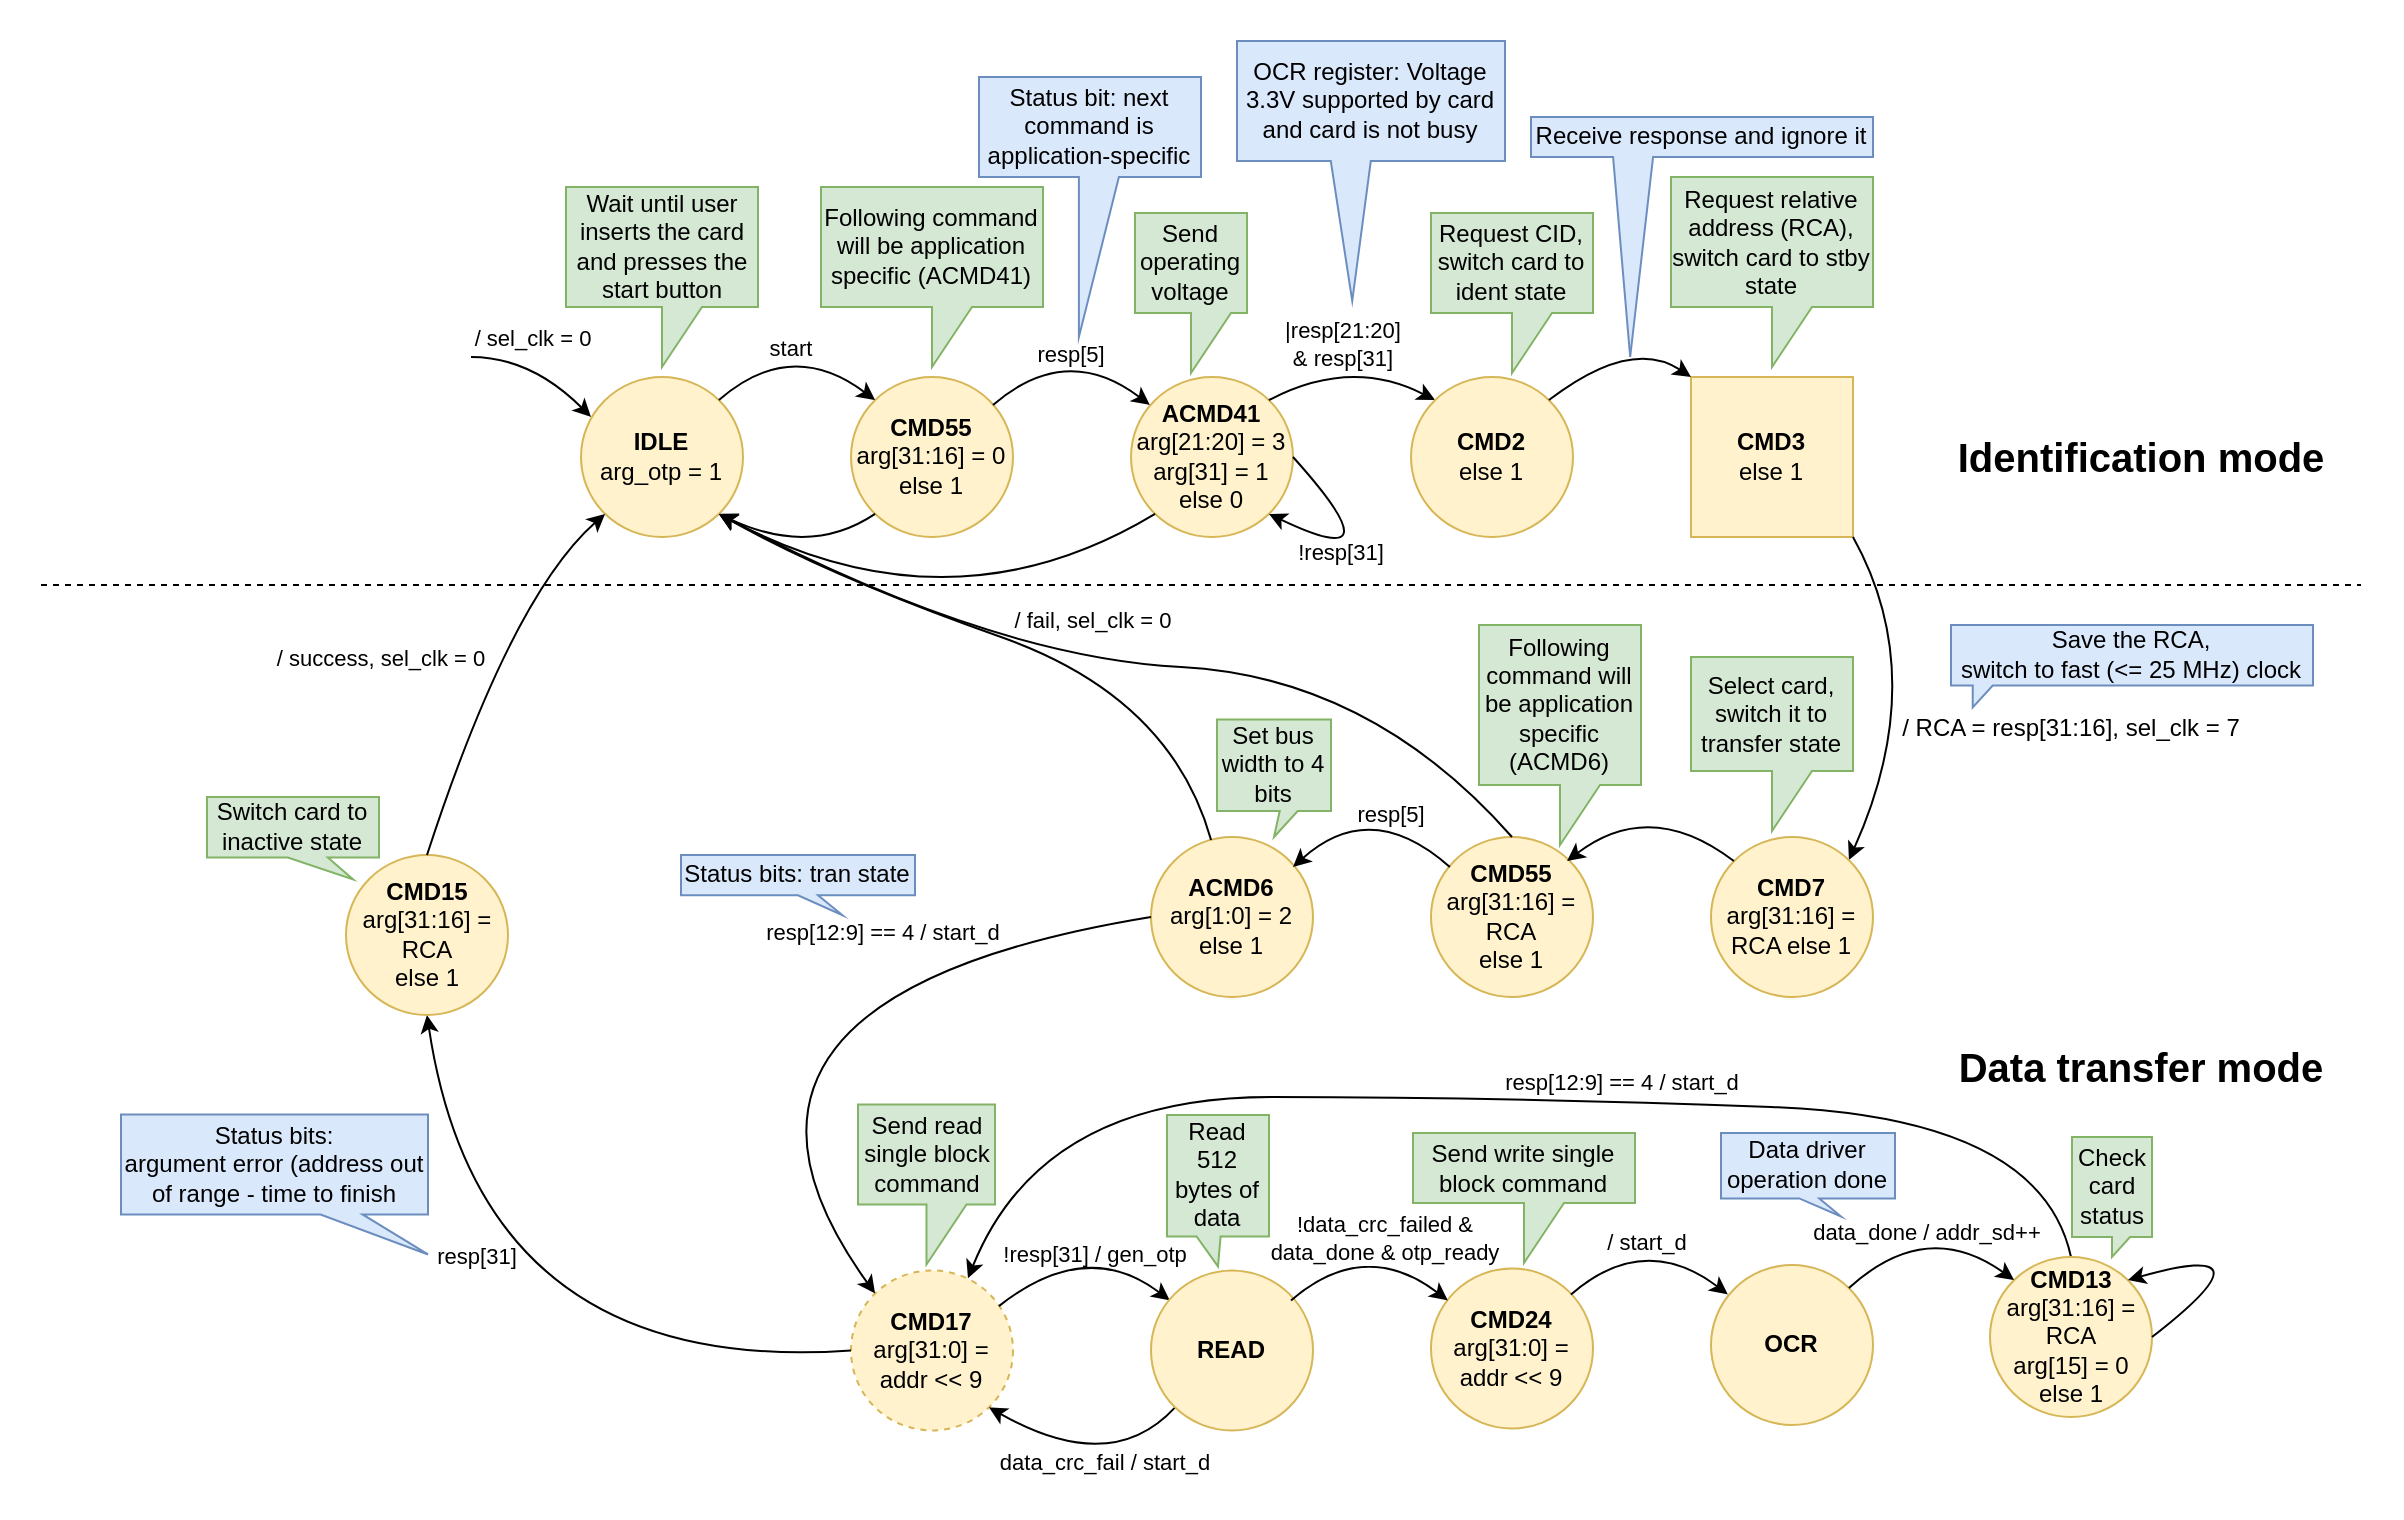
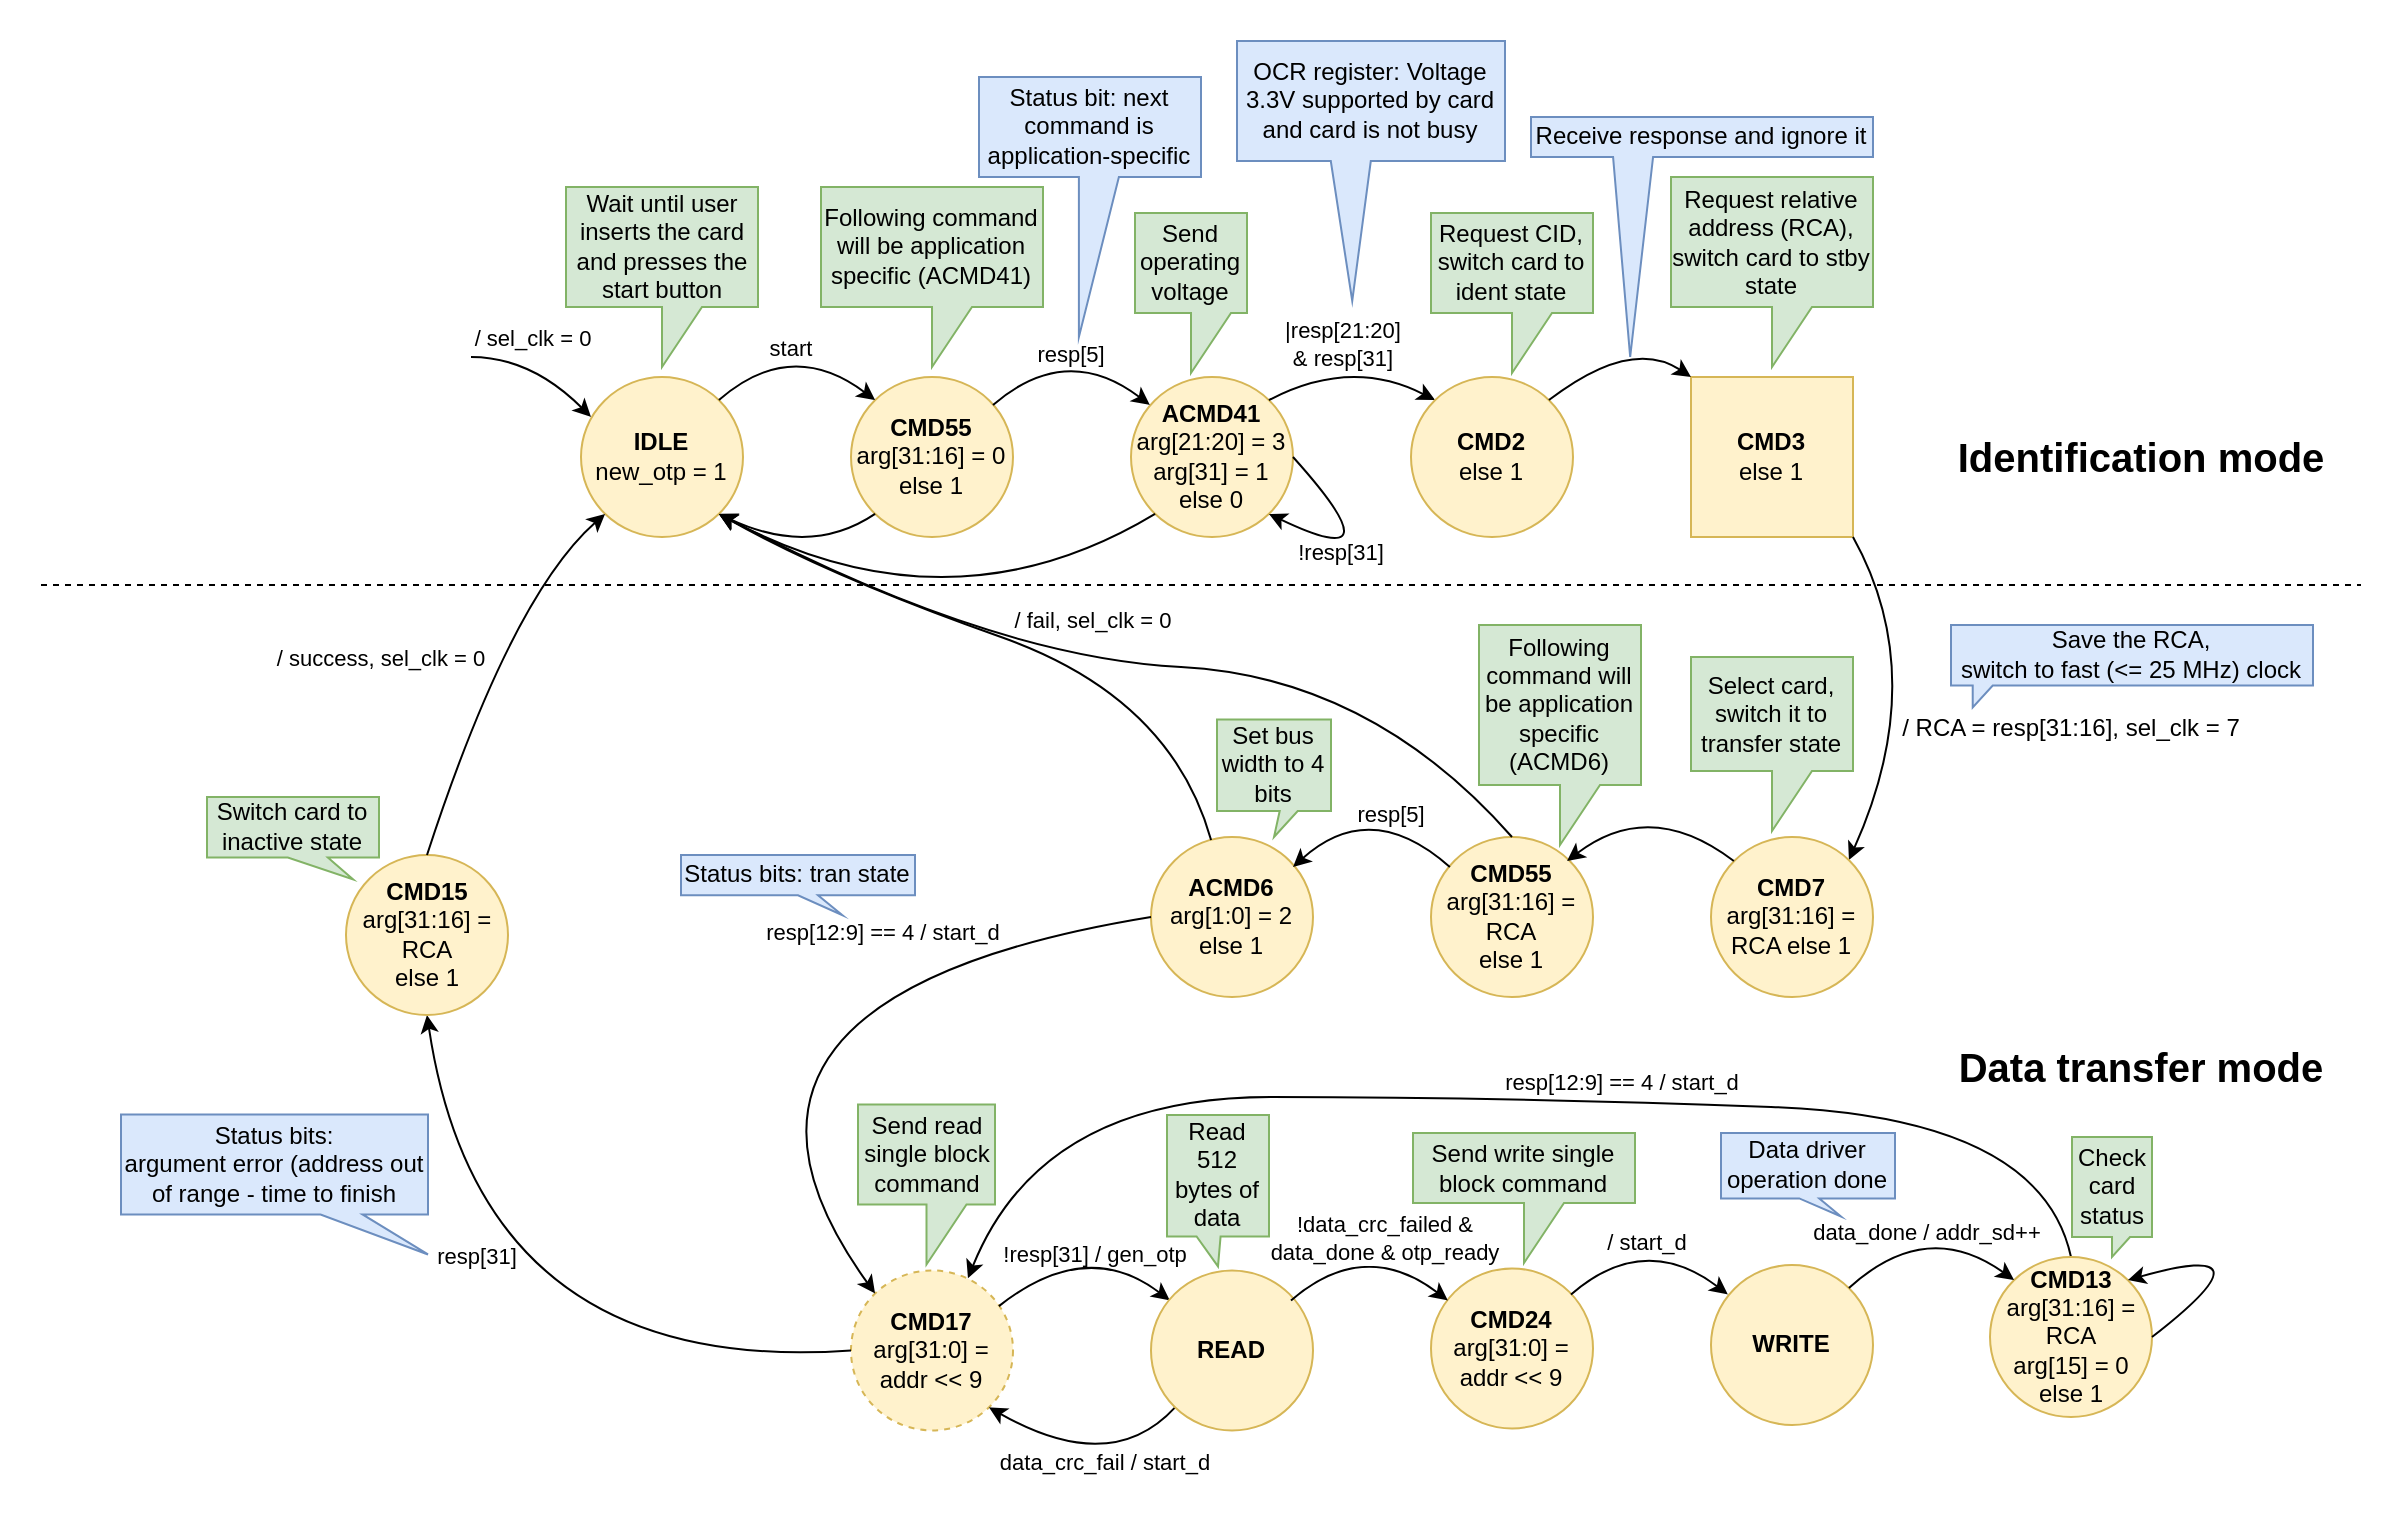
node "IDLE arg_otp = 1": label "IDLE arg_otp = 1" -> "IDLE new_otp = 1"
node "OCR": label "OCR" -> "WRITE"
